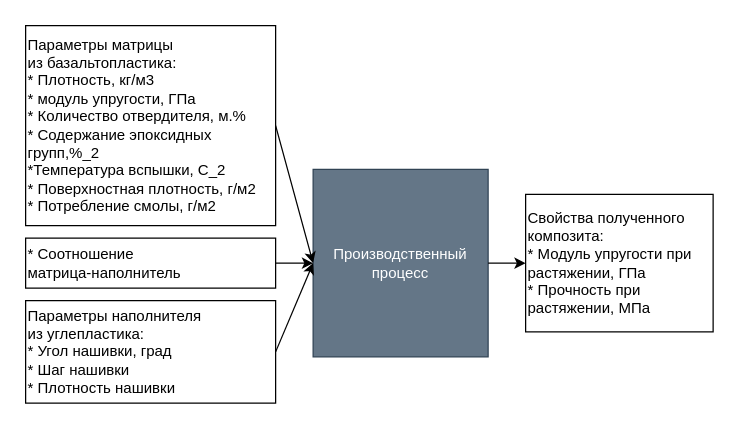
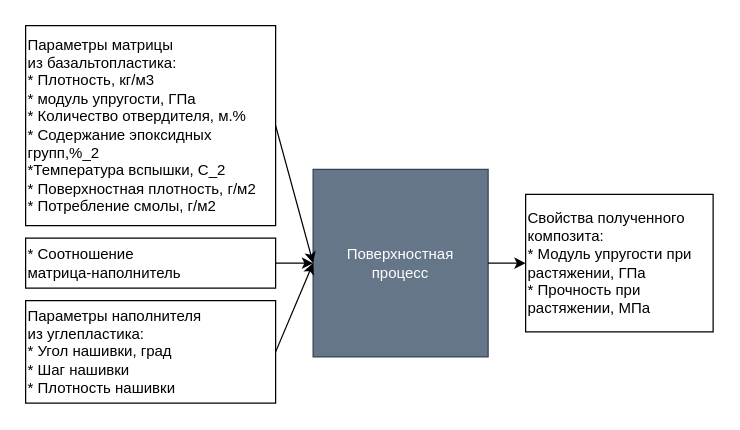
node "Производственный процесс": label "Производственный процесс" -> "Поверхностная процесс"
